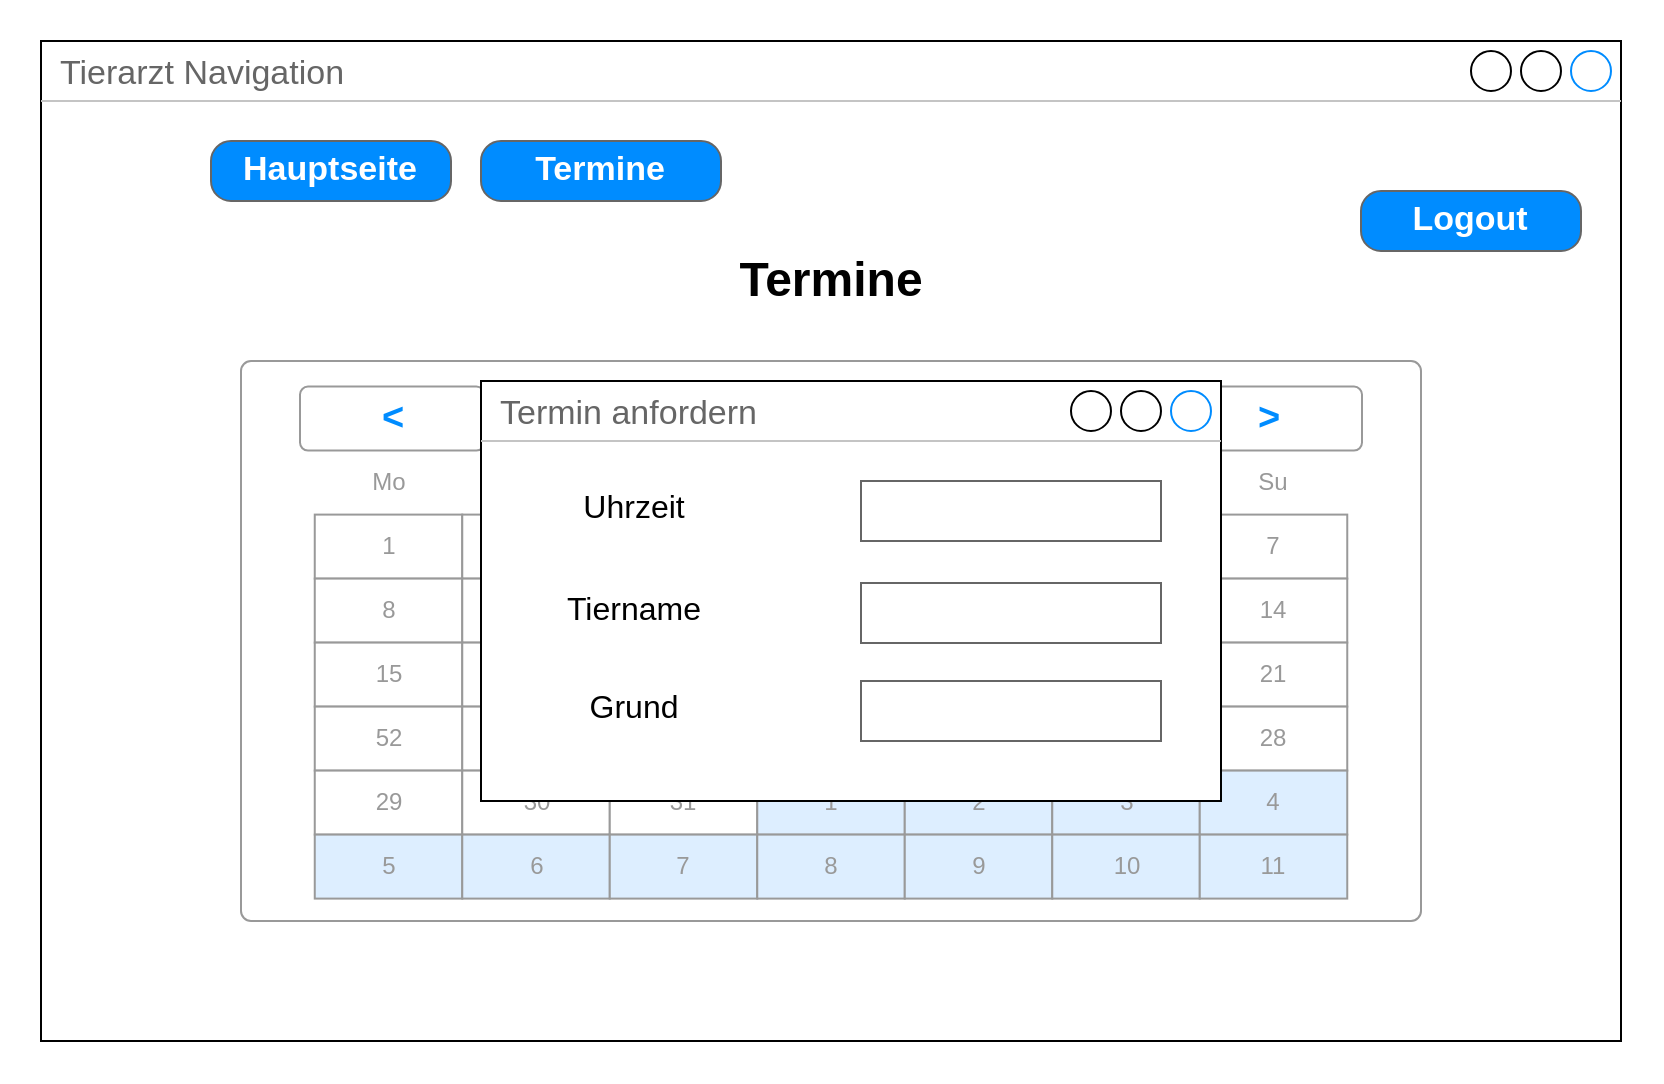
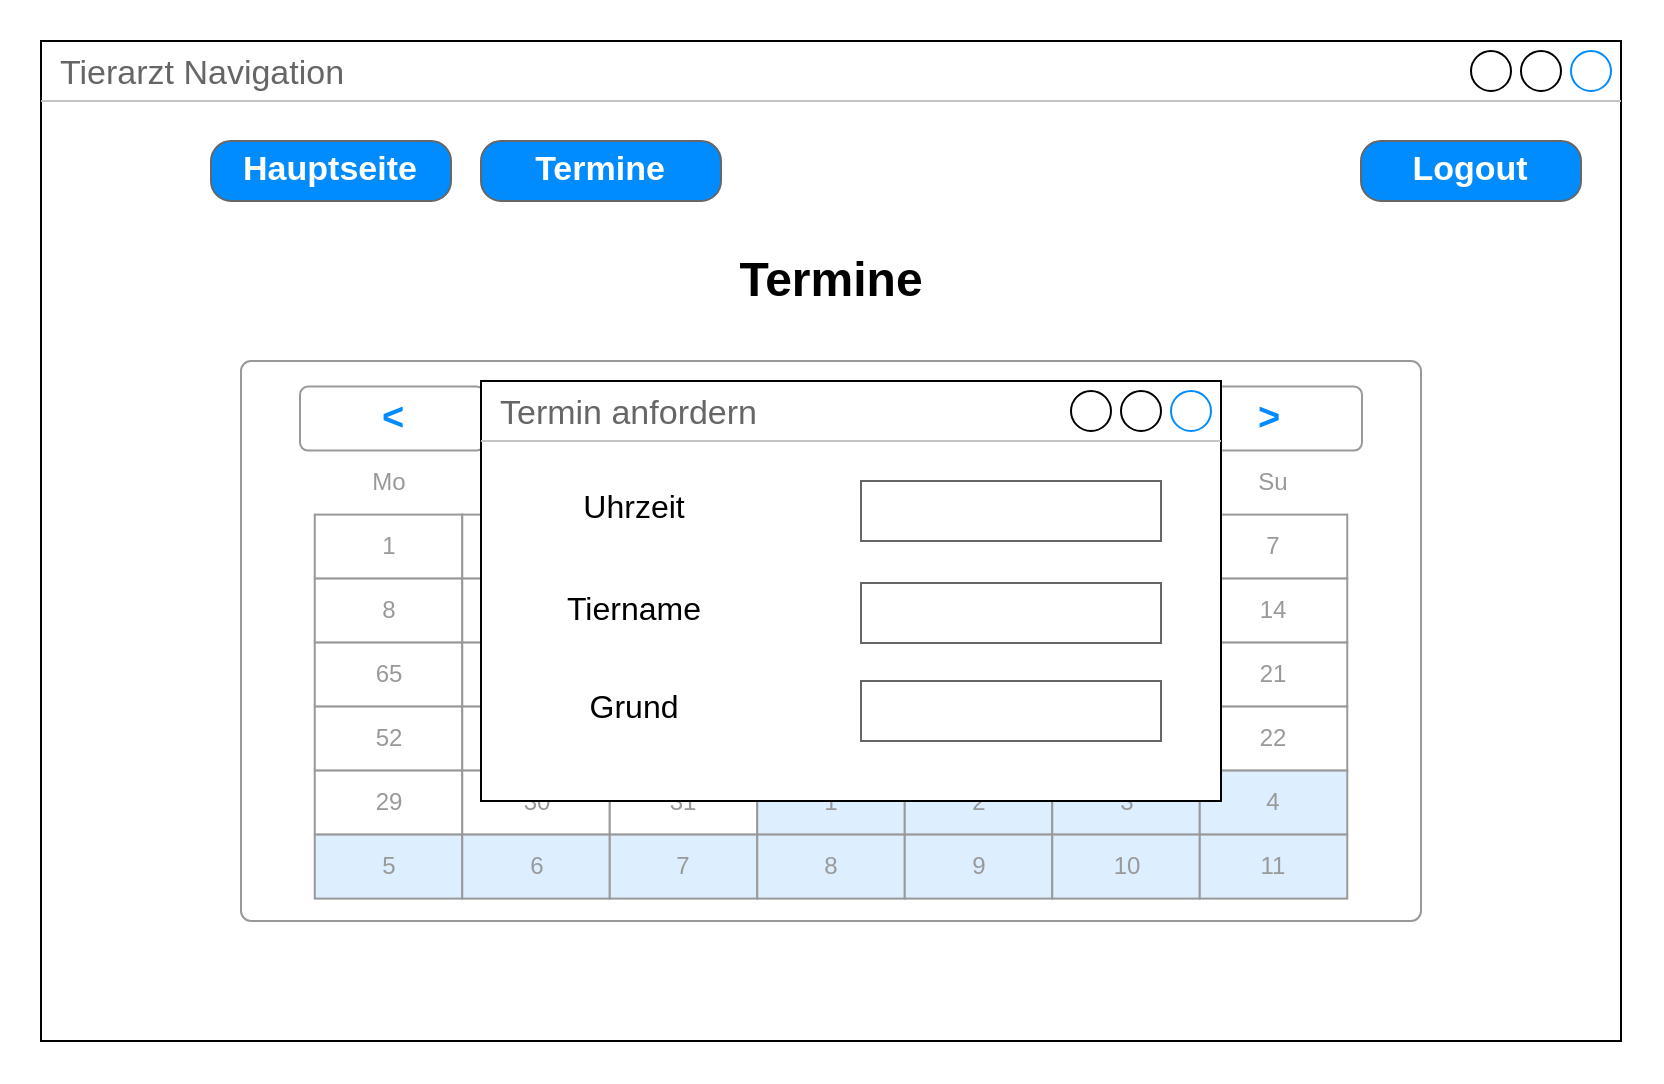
node "Logout": moved (1471, 221) -> (1471, 171)
node "15": label "15" -> "65"
node "28": label "28" -> "22"
